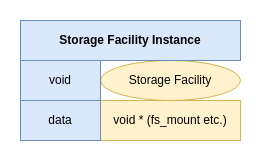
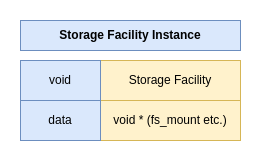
node "Storage Facility Instance": size 220x40 -> 220x30
node "Storage Facility": shape ellipse -> rectangle
